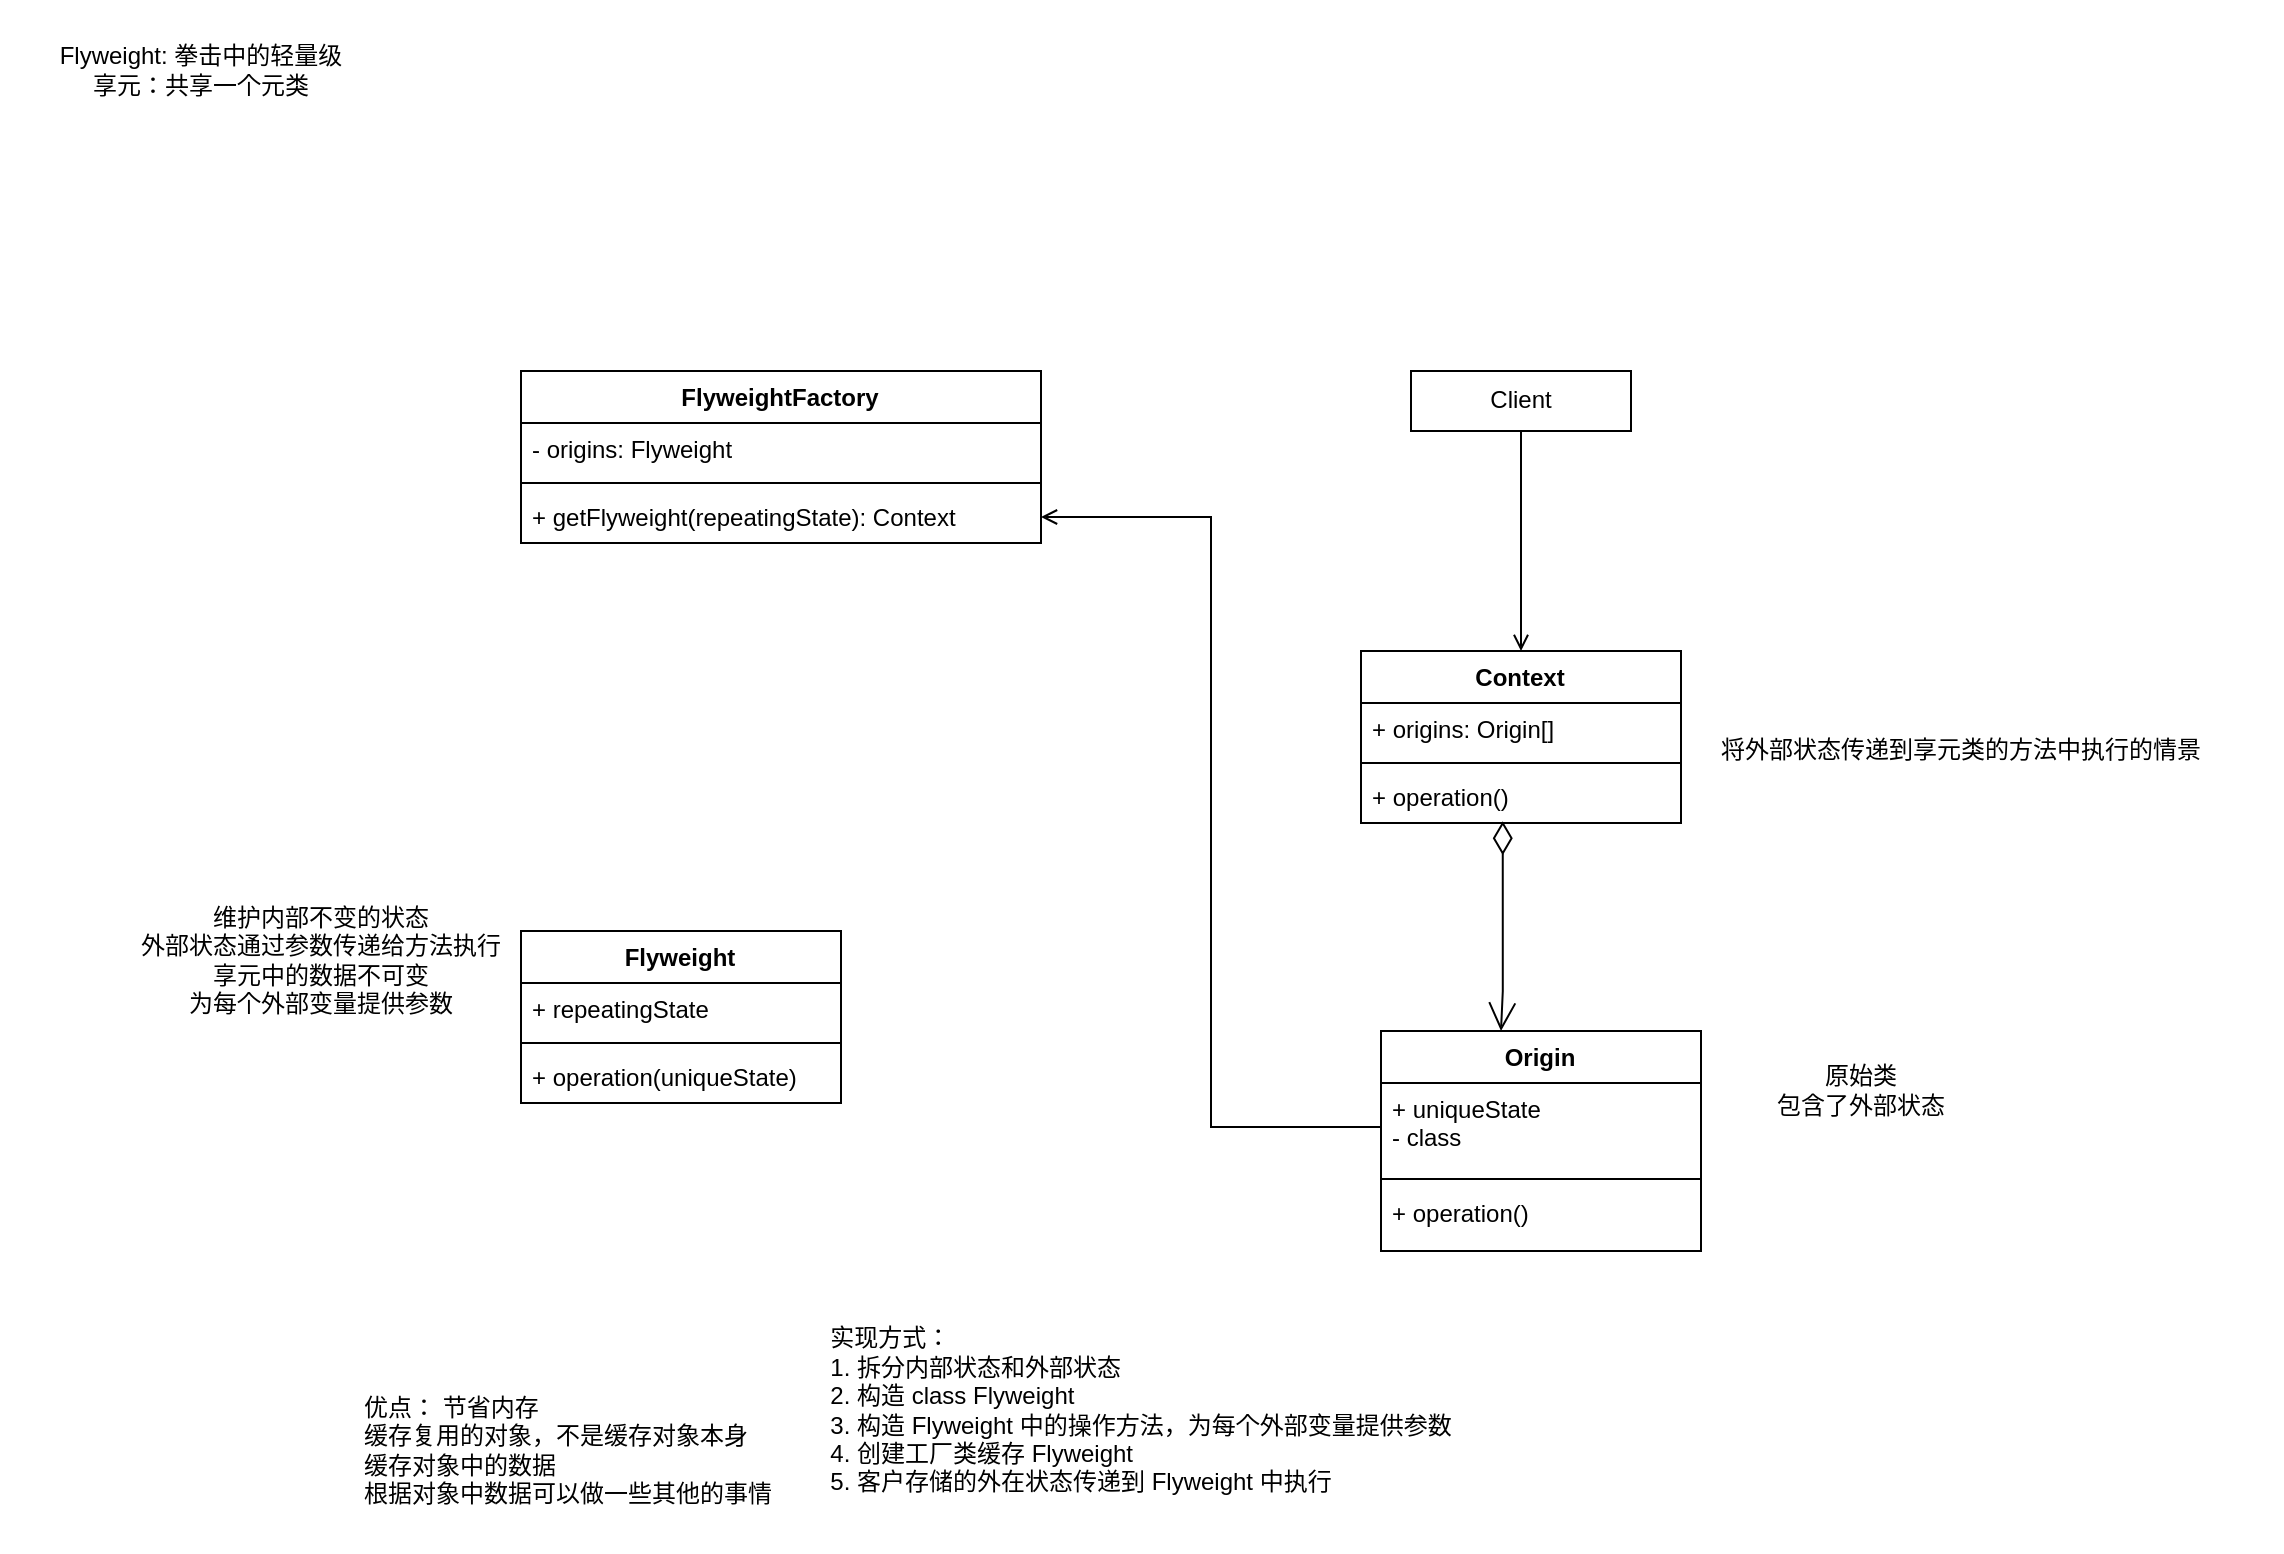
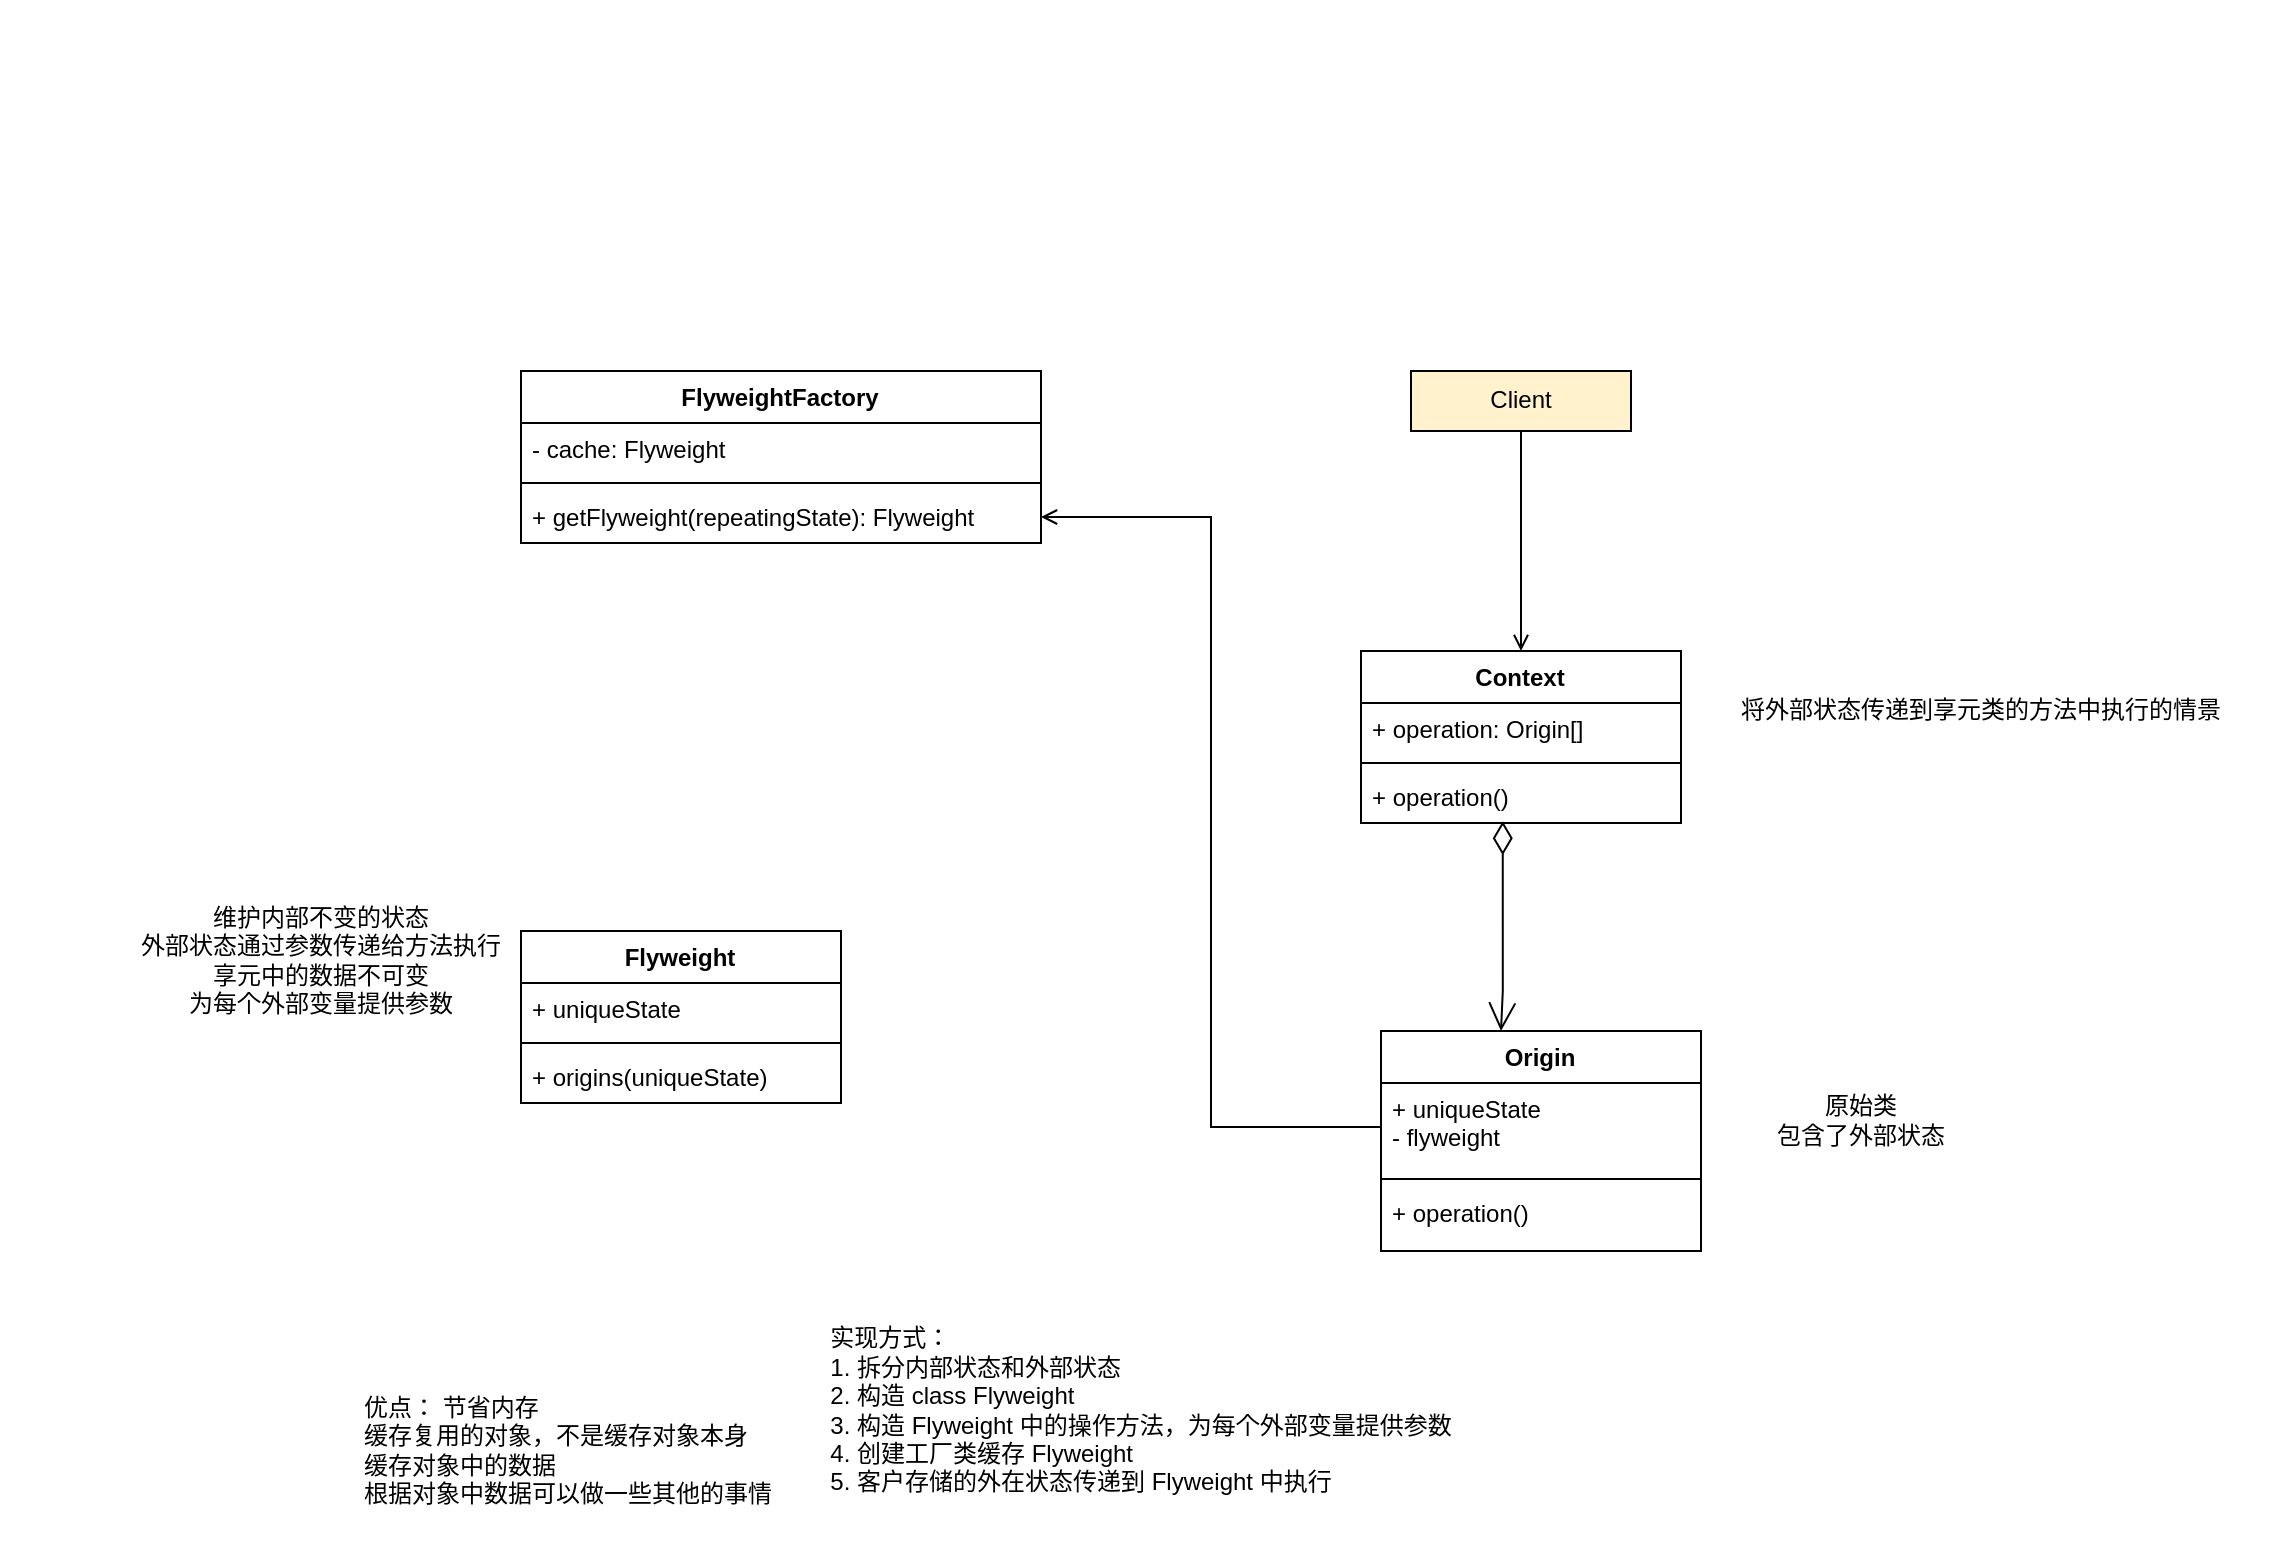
node "Flyweight: 拳击中的轻量级 享元：共享一个元类": removed
node "Client": fillcolor #ffffff -> #fff2cc
node "- origins: Flyweight": label "- origins: Flyweight" -> "- cache: Flyweight"
node "+ getFlyweight(repeatingState): Context": label "+ getFlyweight(repeatingState): Context" -> "+ getFlyweight(repeatingState): Flyweight"
node "+ origins: Origin[]": label "+ origins: Origin[]" -> "+ operation: Origin[]"
node "将外部状态传递到享元类的方法中执行的情景": moved (1961, 751) -> (1981, 711)
node "+ repeatingState": label "+ repeatingState" -> "+ uniqueState"
node "+ operation(uniqueState)": label "+ operation(uniqueState)" -> "+ origins(uniqueState)"
node "原始类 包含了外部状态": moved (1861, 1091) -> (1861, 1121)
node "+ uniqueState - class": label "+ uniqueState - class" -> "+ uniqueState - flyweight"
